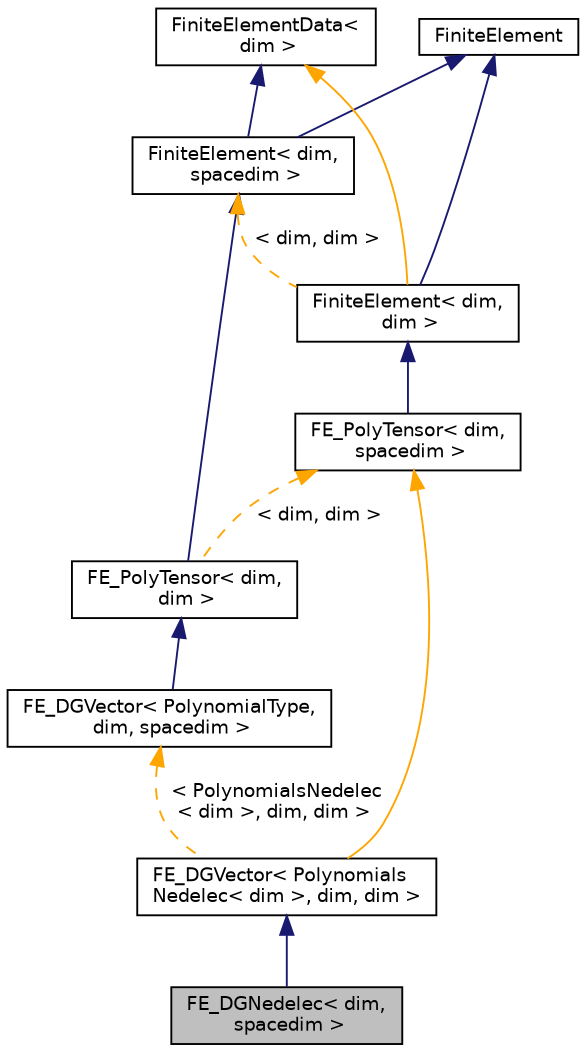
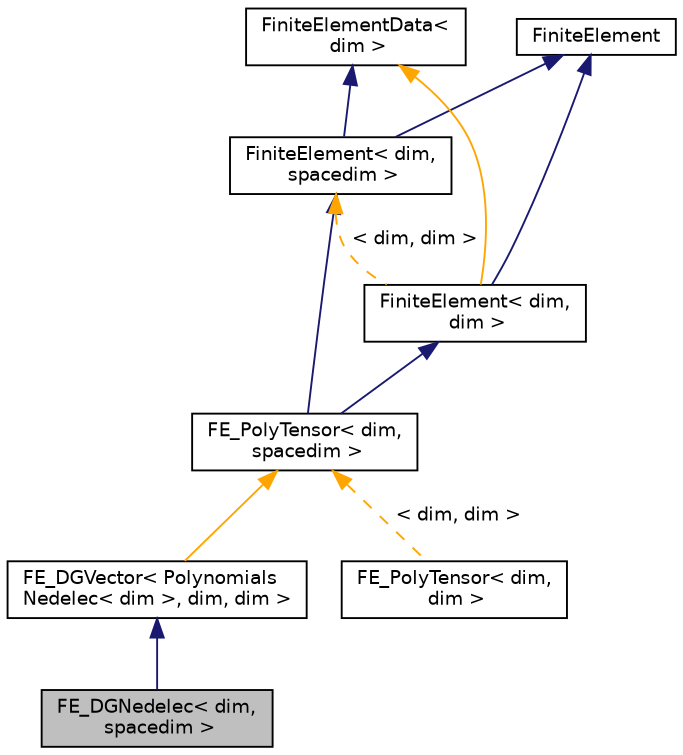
edge "FE_PolyTensor< dim, dim >" -> "FiniteElement< dim, spacedim >": now "FE_PolyTensor< dim, spacedim >" -> "FiniteElement< dim, spacedim >"
node "FE_DGVector< PolynomialType, dim, spacedim >": removed
